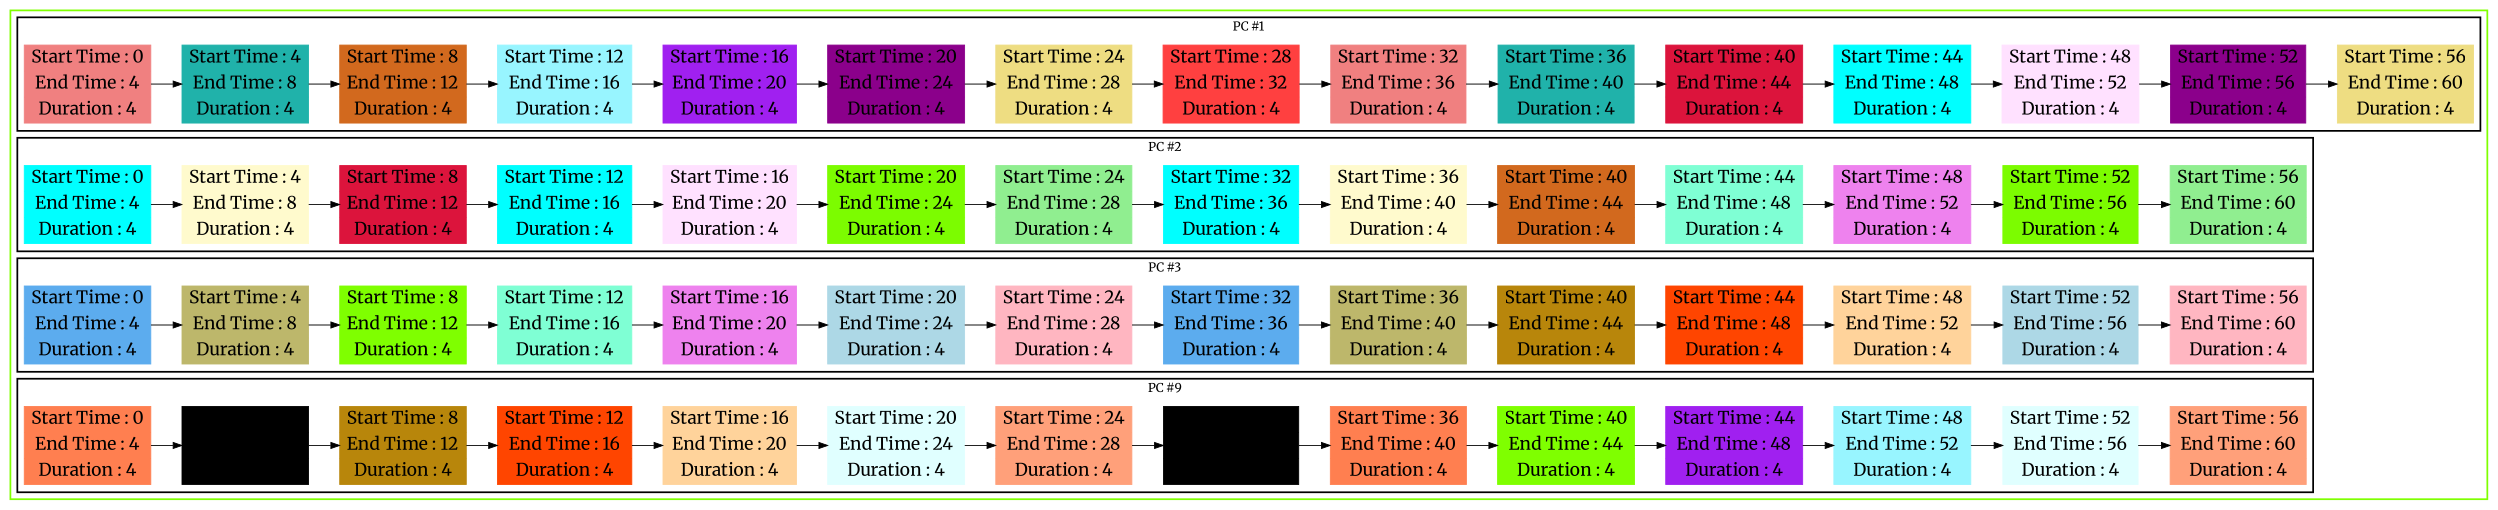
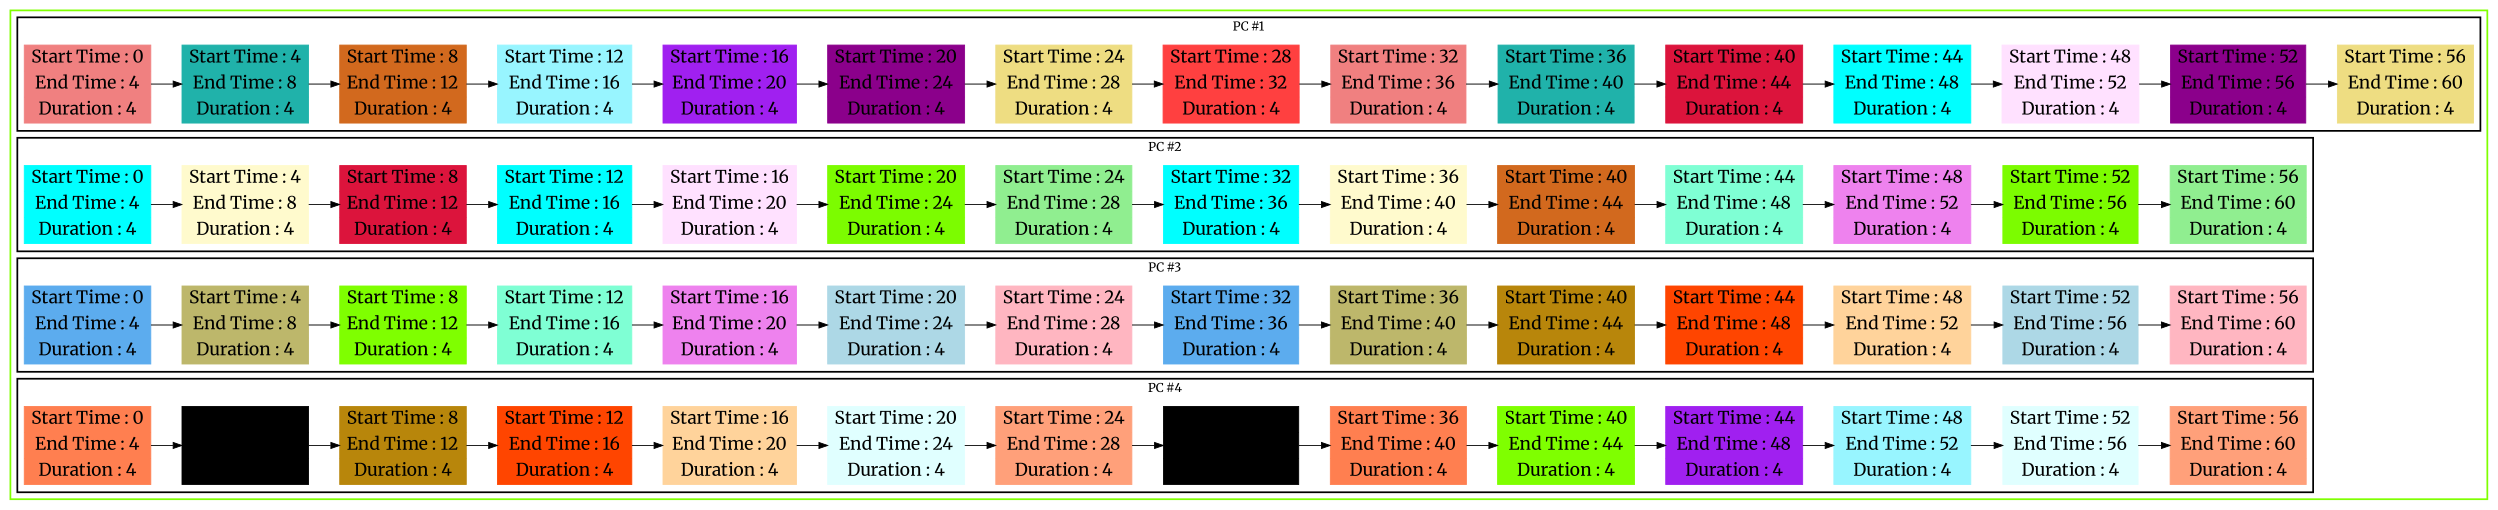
cluster "PC #9": label "PC #9" -> "PC #4"
